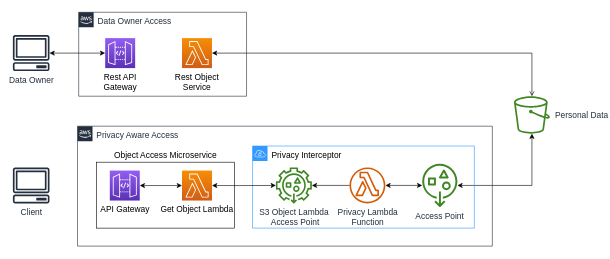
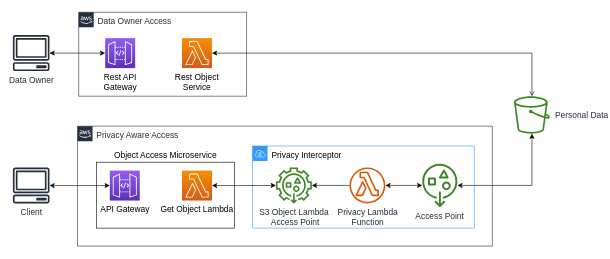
edge "Client" -- "API Gateway": added
edge "API Gateway" -- "Get Object Lambda": removed
